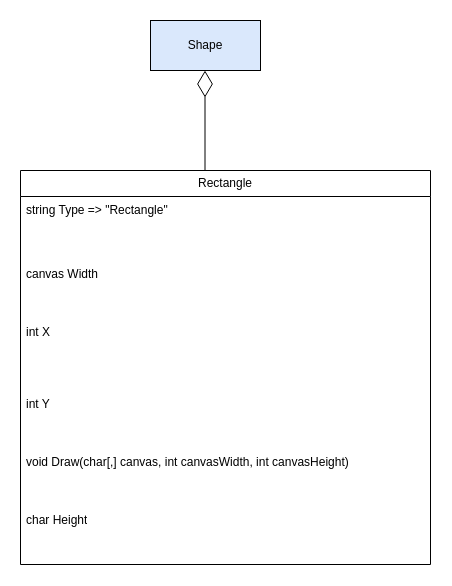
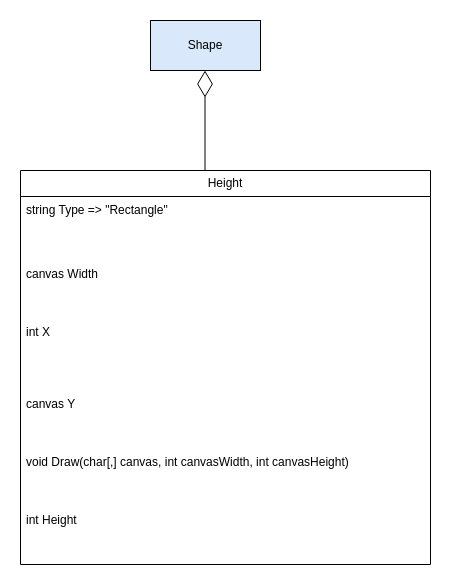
node "Rectangle": label "Rectangle" -> "Height"
node "int Y": label "int Y" -> "canvas Y"
node "char Height": label "char Height" -> "int Height"
